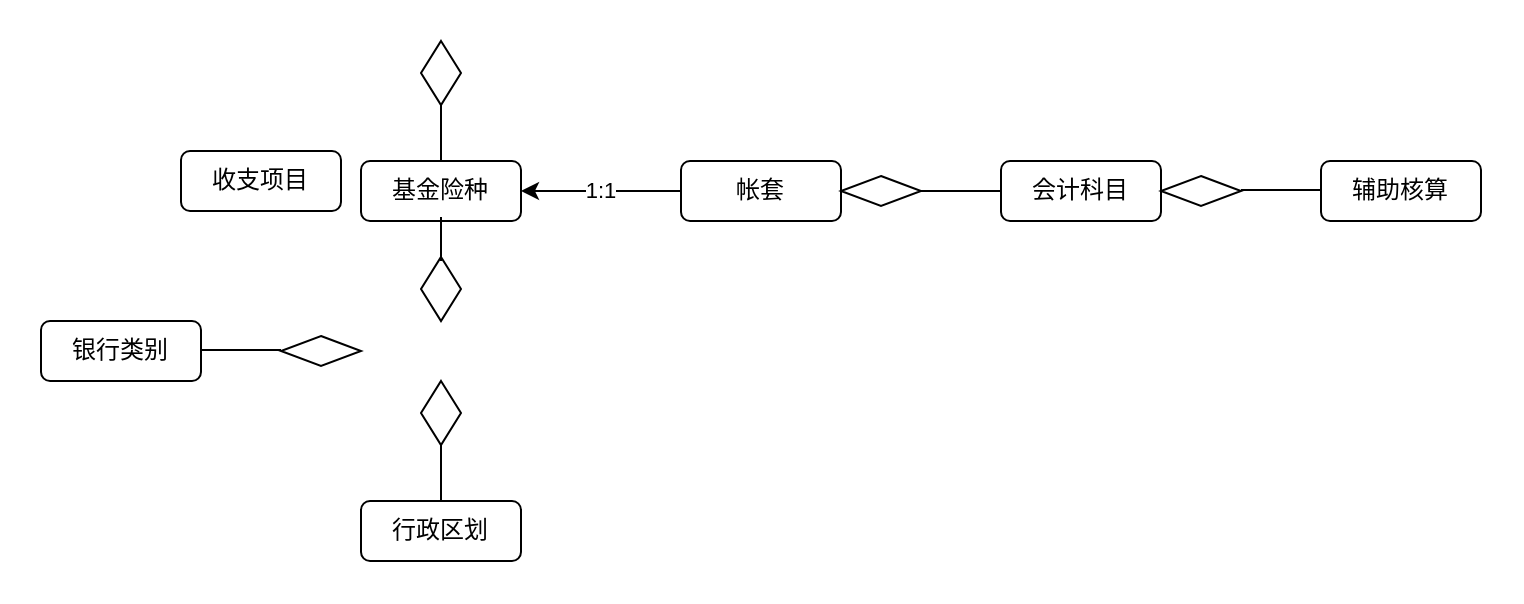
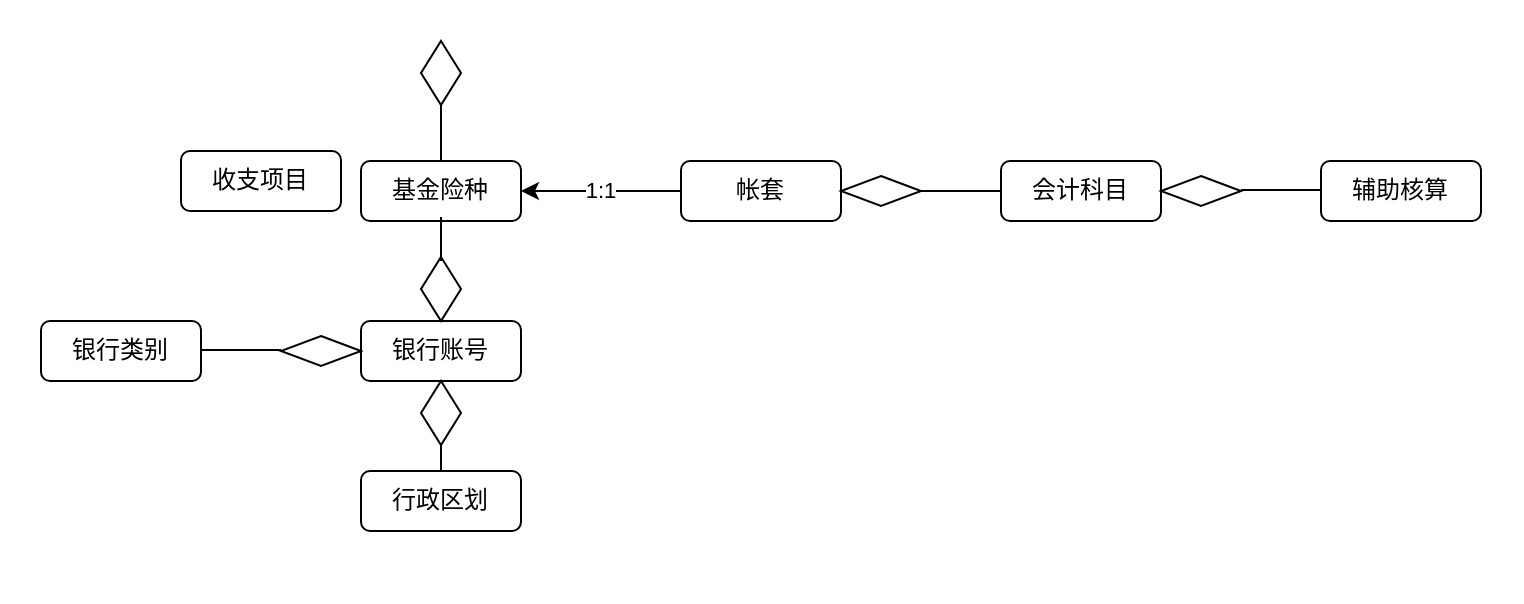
node "银行账号": added
node "行政区划": moved (441, 531) -> (441, 501)
